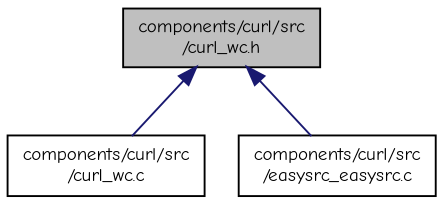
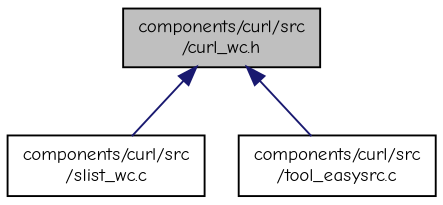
node "components/curl/src /curl_wc.c": label "components/curl/src /curl_wc.c" -> "components/curl/src /slist_wc.c"
node "components/curl/src /easysrc_easysrc.c": label "components/curl/src /easysrc_easysrc.c" -> "components/curl/src /tool_easysrc.c"
